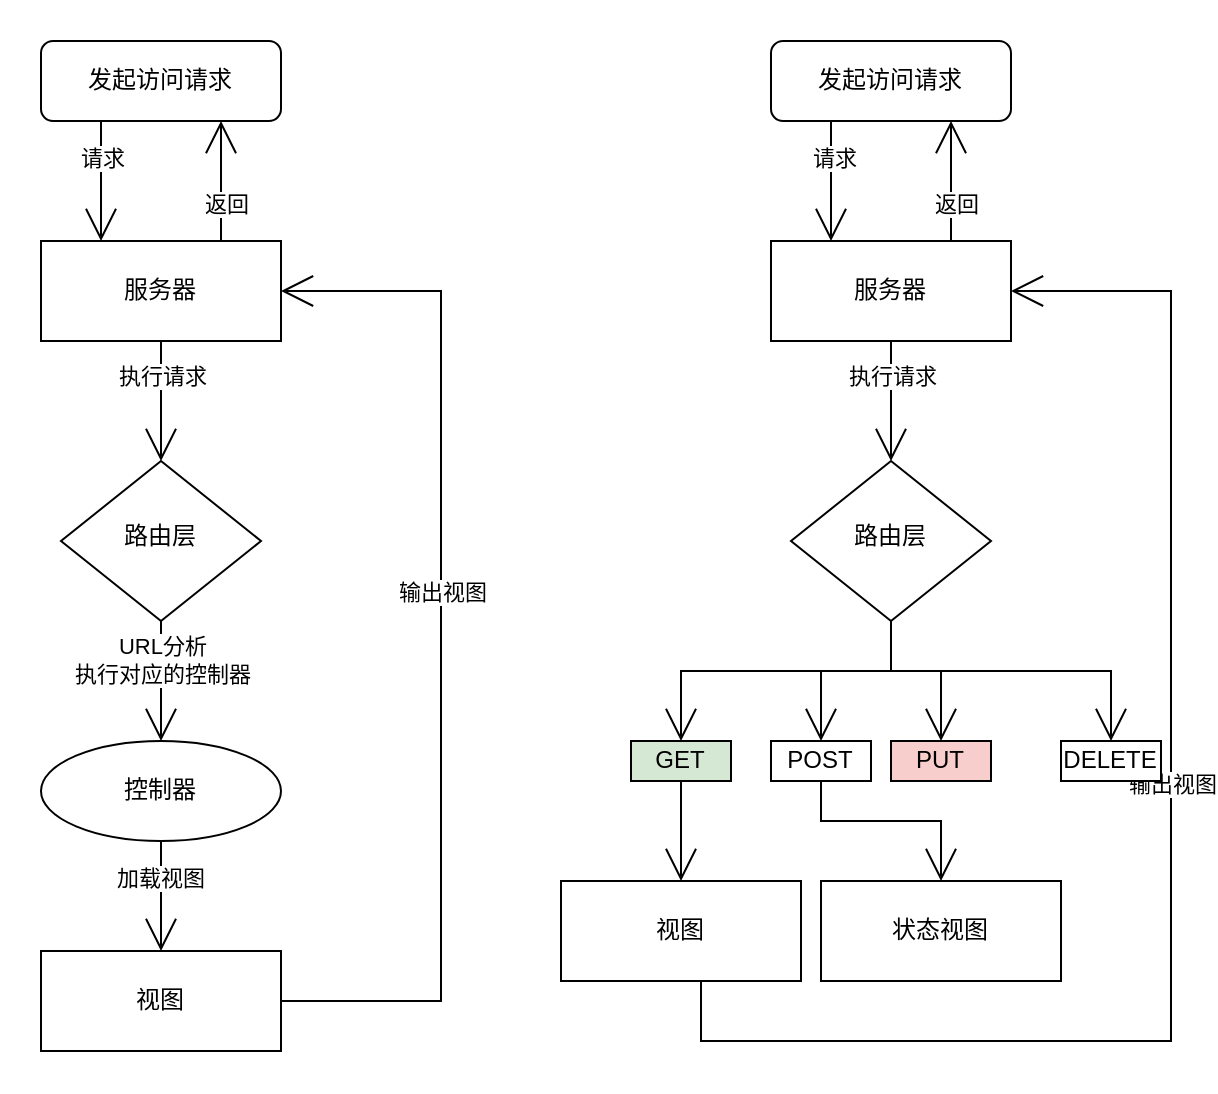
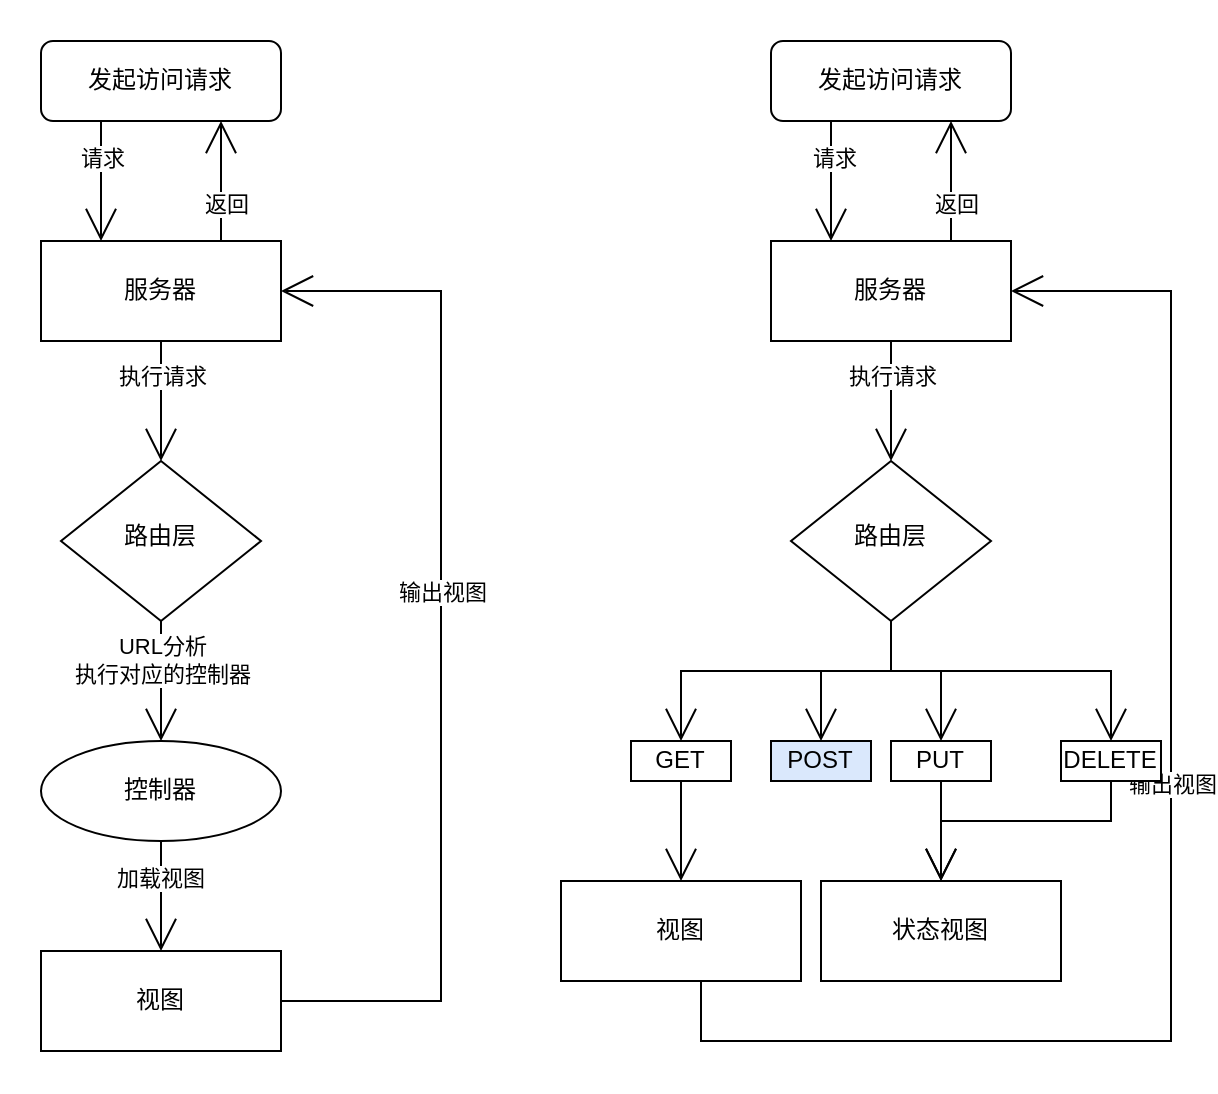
node "GET": fillcolor #d5e8d4 -> #ffffff
node "POST": fillcolor #ffffff -> #dae8fc
node "PUT": fillcolor #f8cecc -> #ffffff
edge "PUT" -> "状态视图": added
edge "POST" -> "状态视图": removed
edge "DELETE" -> "状态视图": added
